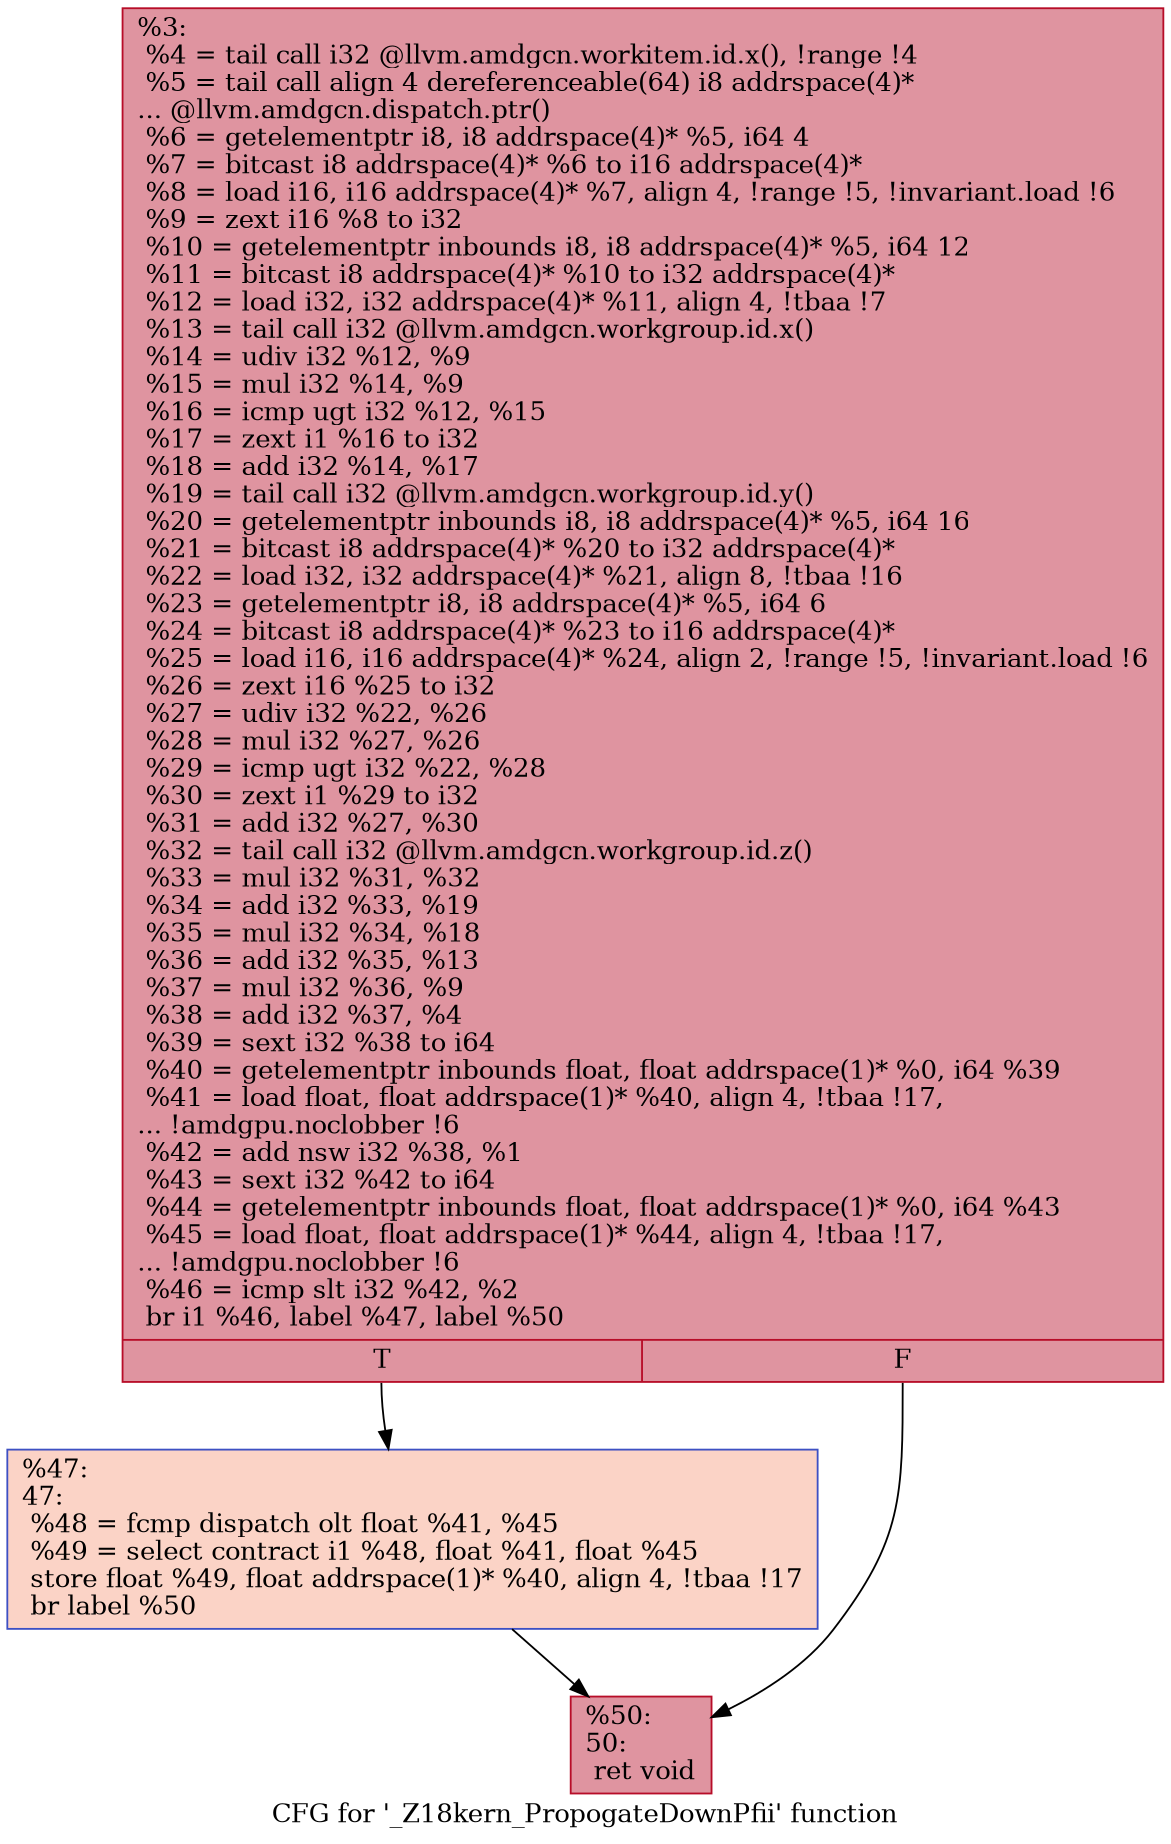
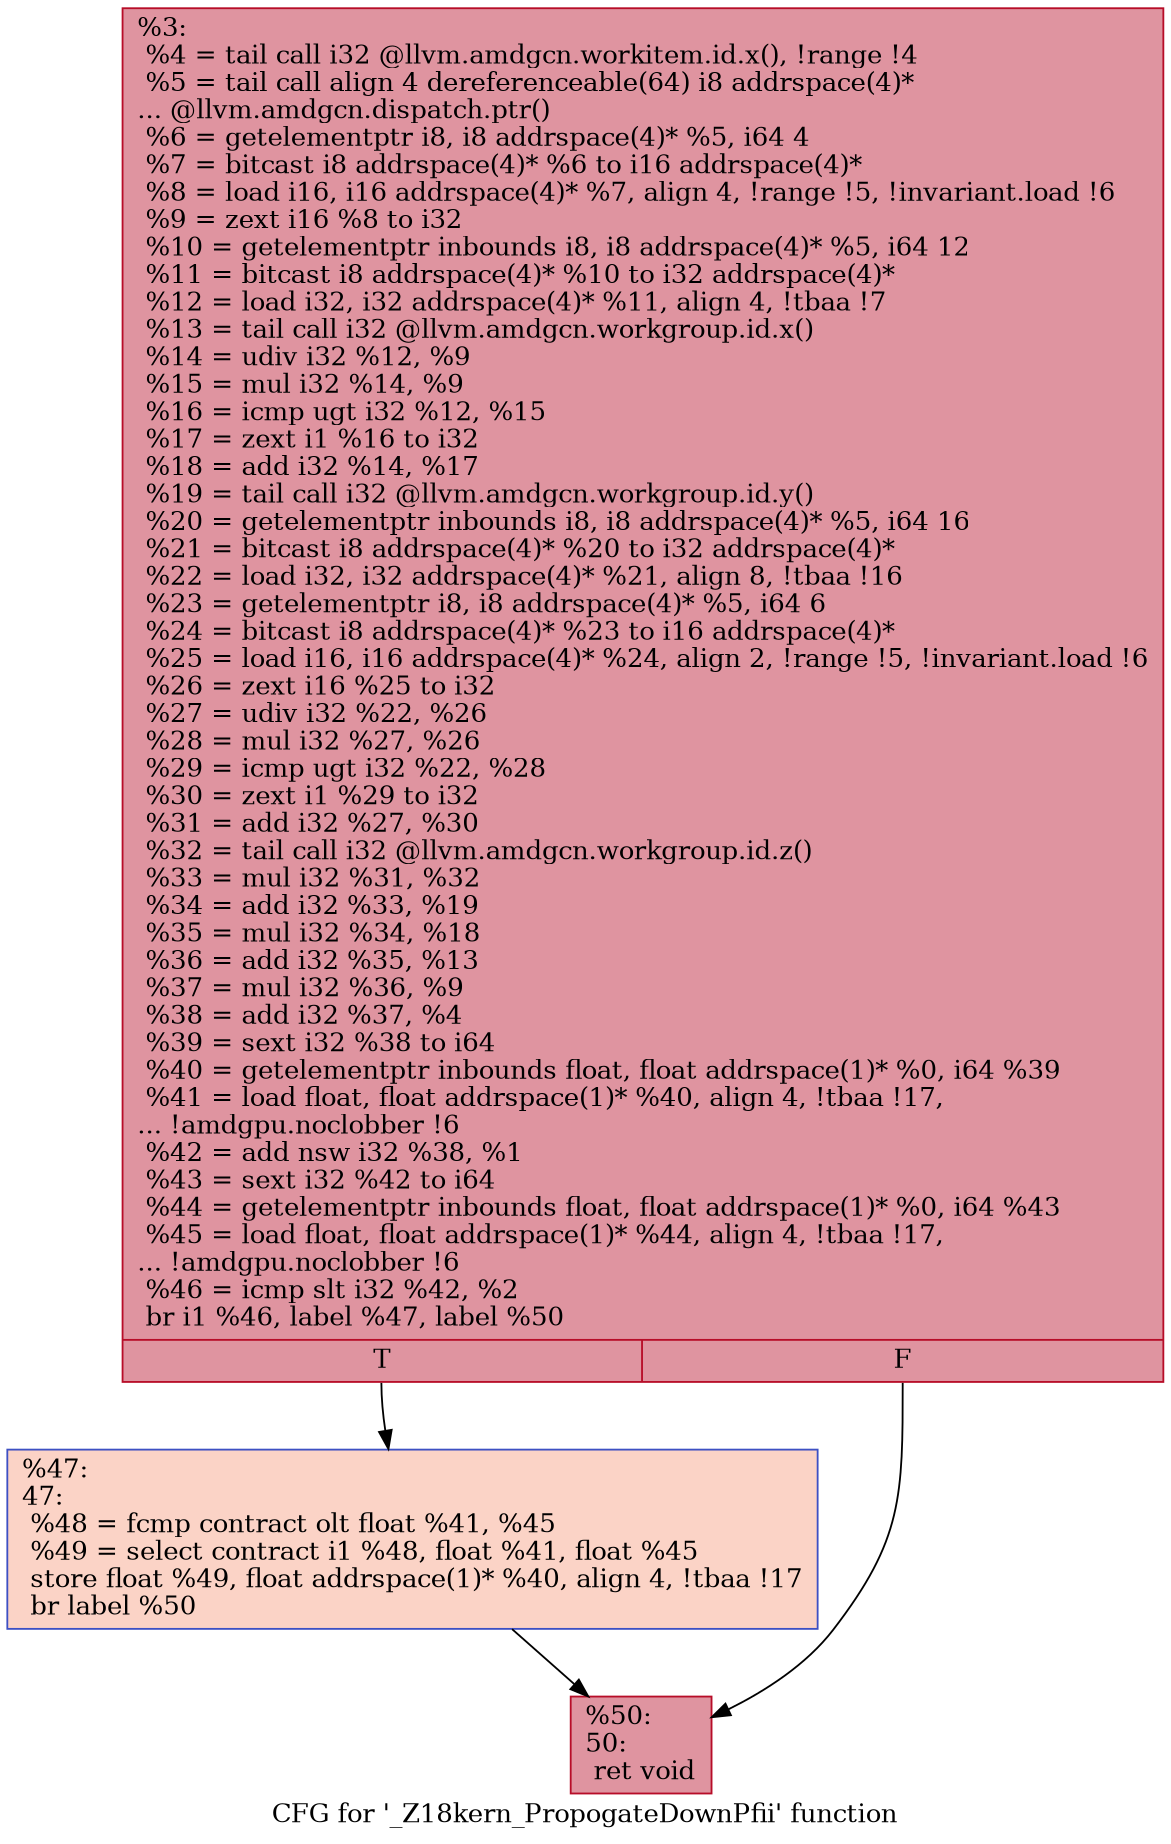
node "%47:": text "%48 = fcmp dispatch olt float %41, %45" -> "%48 = fcmp contract olt float %41, %45"
